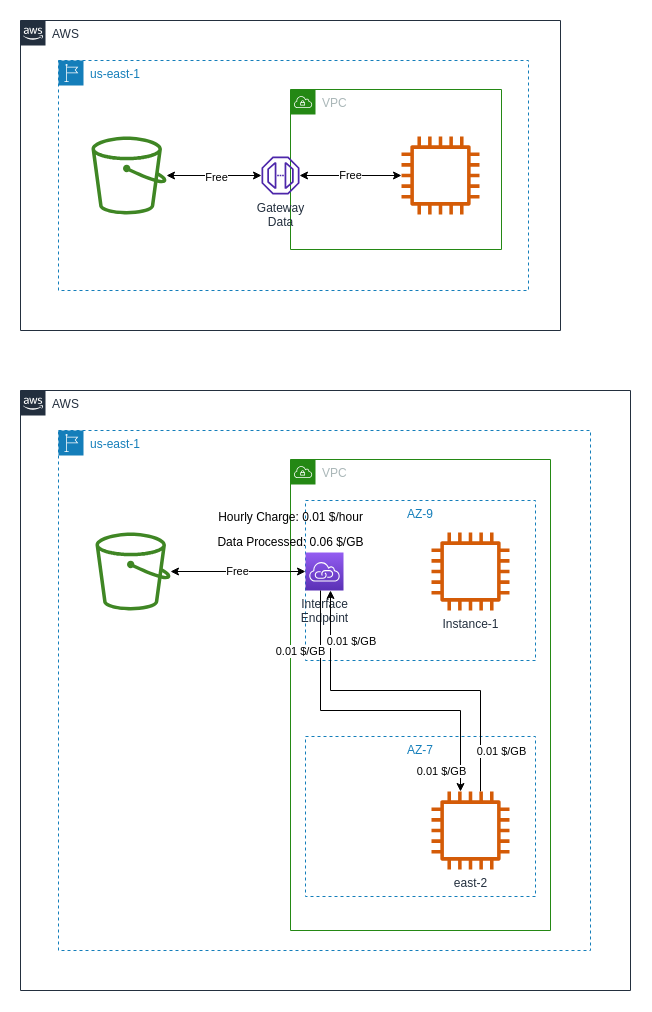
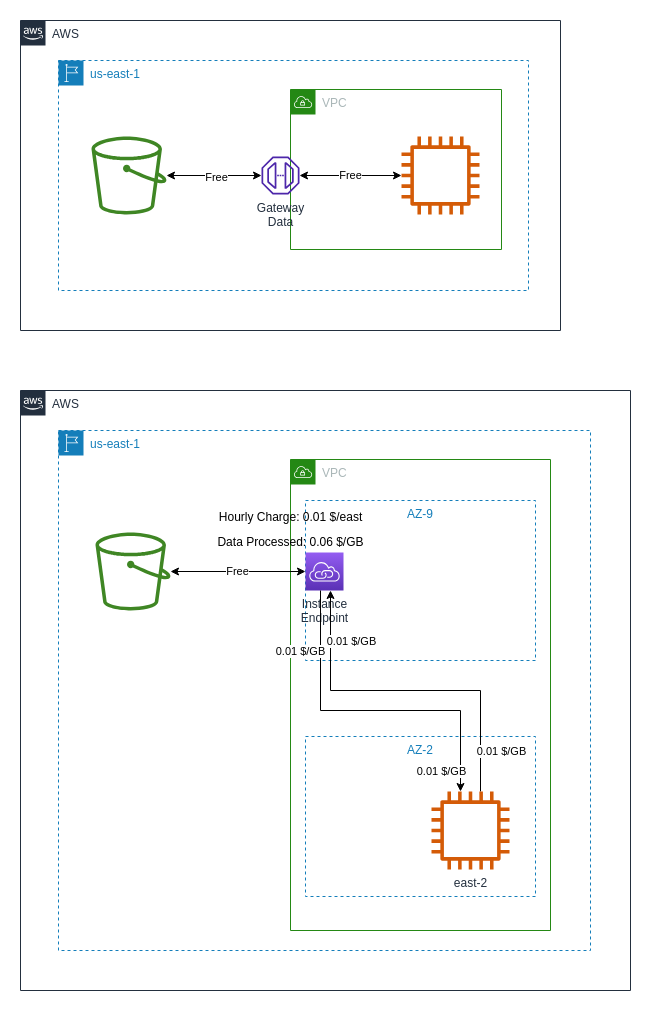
node "Hourly Charge: 0.01 $/hour": label "Hourly Charge: 0.01 $/hour" -> "Hourly Charge: 0.01 $/east"
node "Instance-1": removed
node "Interface Endpoint": label "Interface Endpoint" -> "Instance Endpoint"
node "AZ-7": label "AZ-7" -> "AZ-2"
